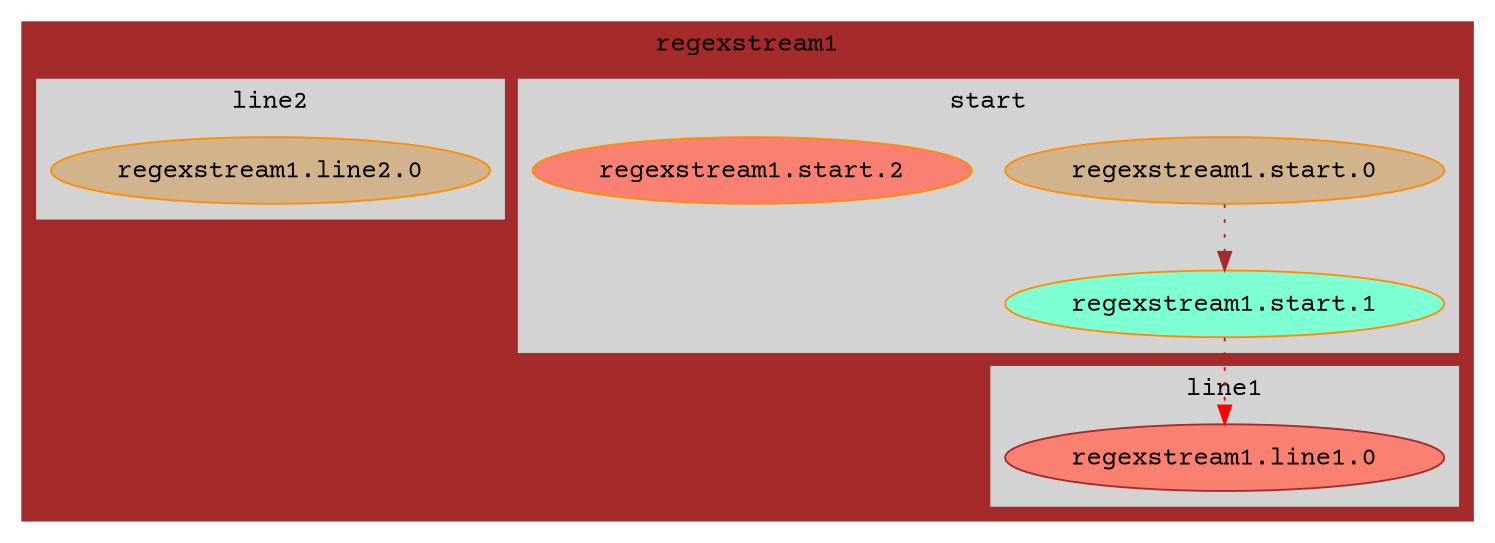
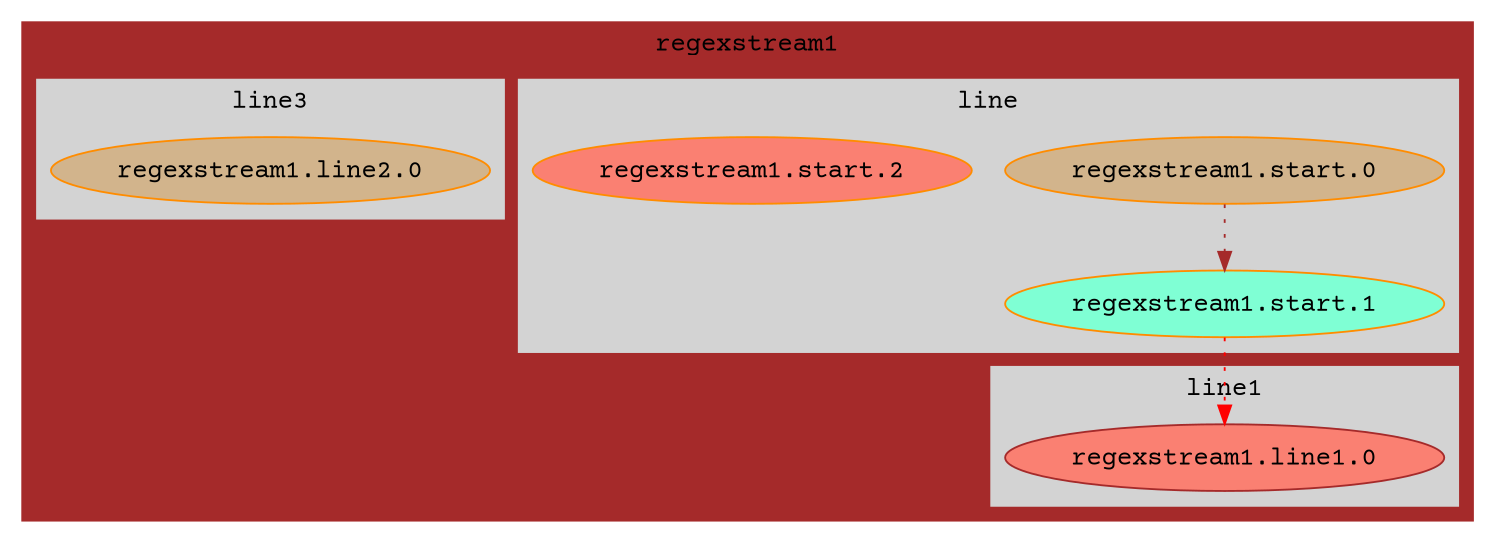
cluster "line2": label "line2" -> "line3"
cluster "start": label "start" -> "line"
